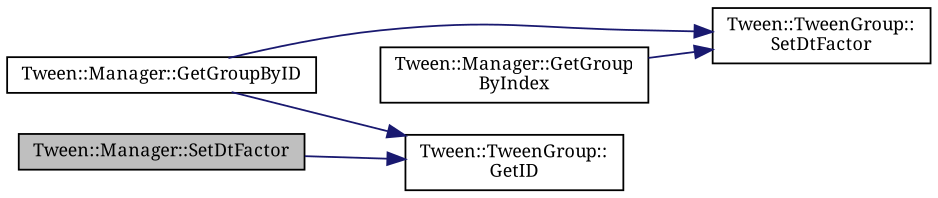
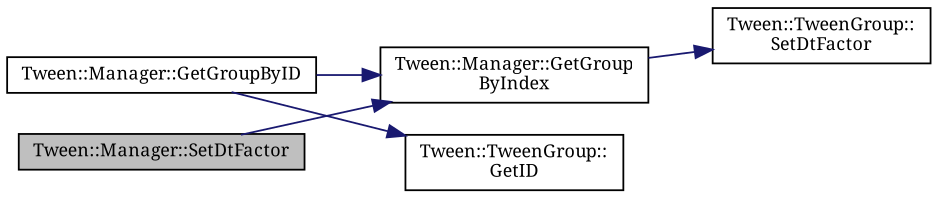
edge "Tween::Manager::GetGroupByID" -> "Tween::TweenGroup:: SetDtFactor": now "Tween::Manager::GetGroupByID" -> "Tween::Manager::GetGroup ByIndex"
edge "Tween::Manager::SetDtFactor" -> "Tween::TweenGroup:: GetID": now "Tween::Manager::SetDtFactor" -> "Tween::Manager::GetGroup ByIndex"
